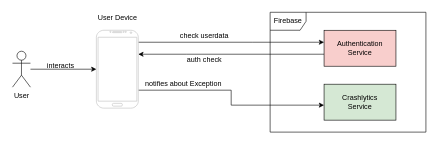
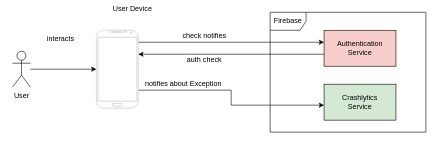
node "User Device": moved (117, 18) -> (132, 9)
node "check userdata": label "check userdata" -> "check notifies"
node "interacts": moved (60, 66) -> (60, 39)
